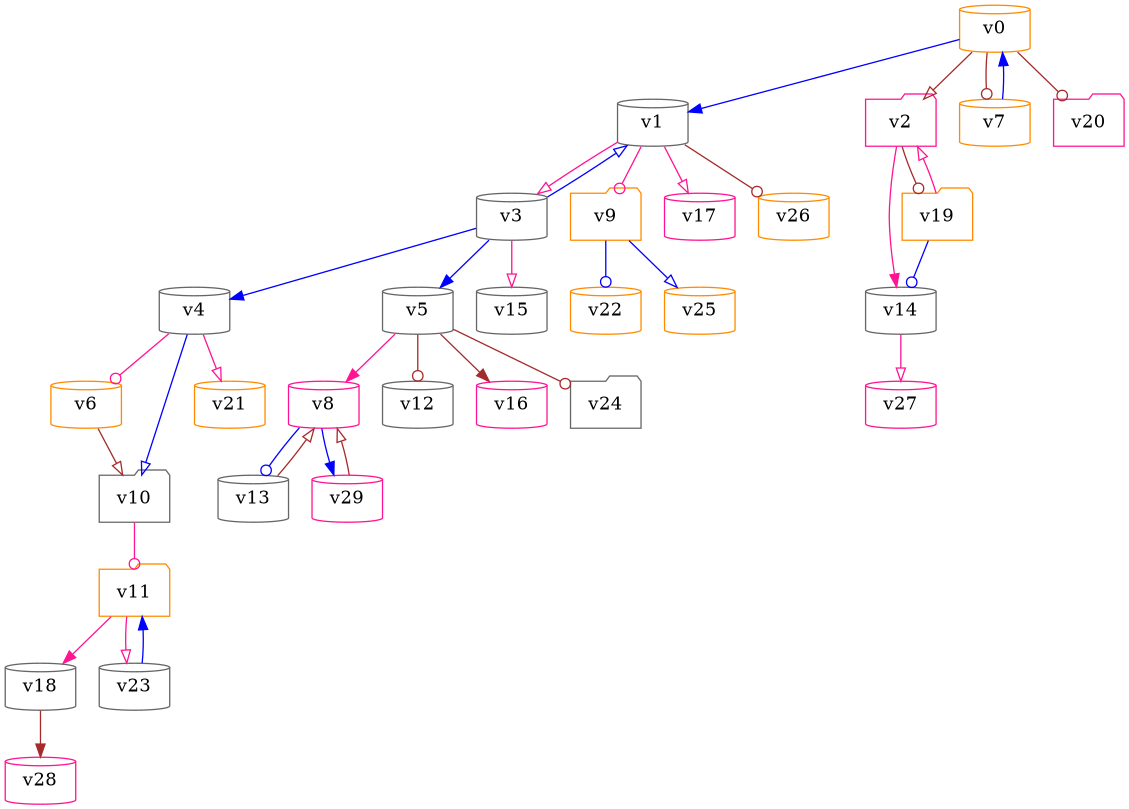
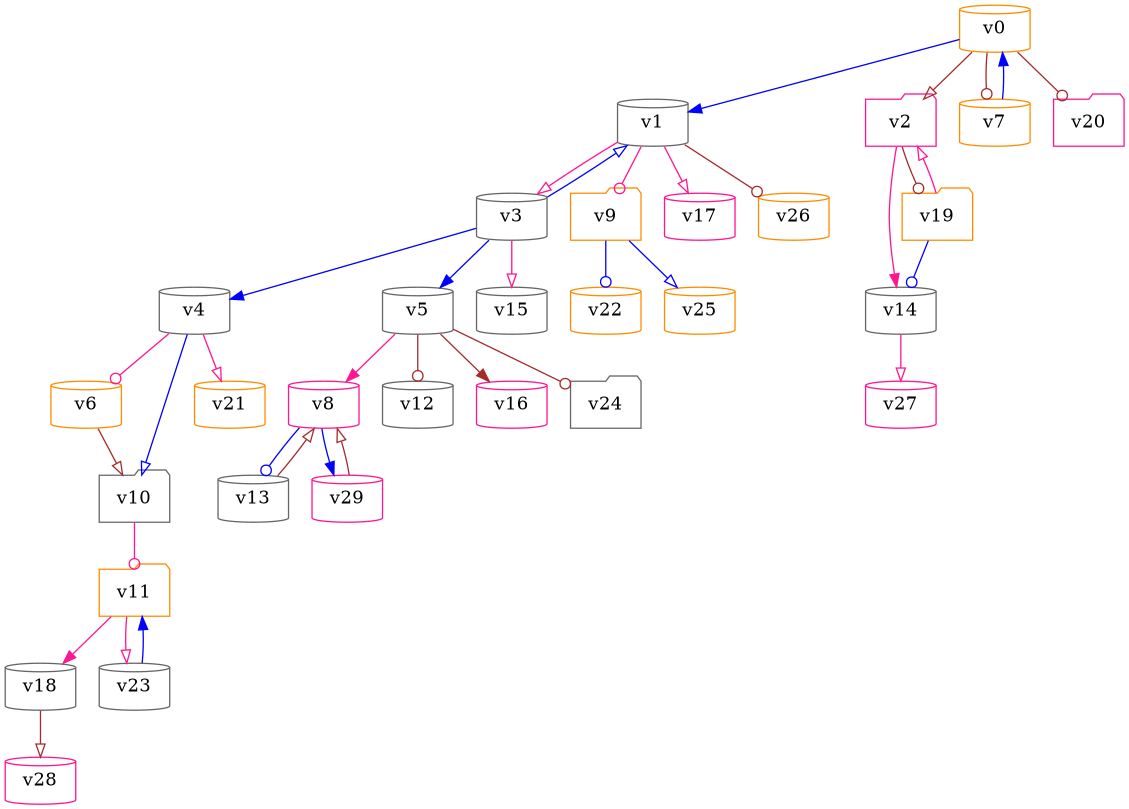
edge "v18" -> "v28": arrowhead normal -> onormal
